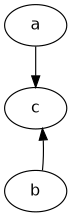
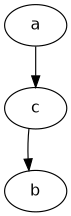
edge "b" -> "c": reversed
